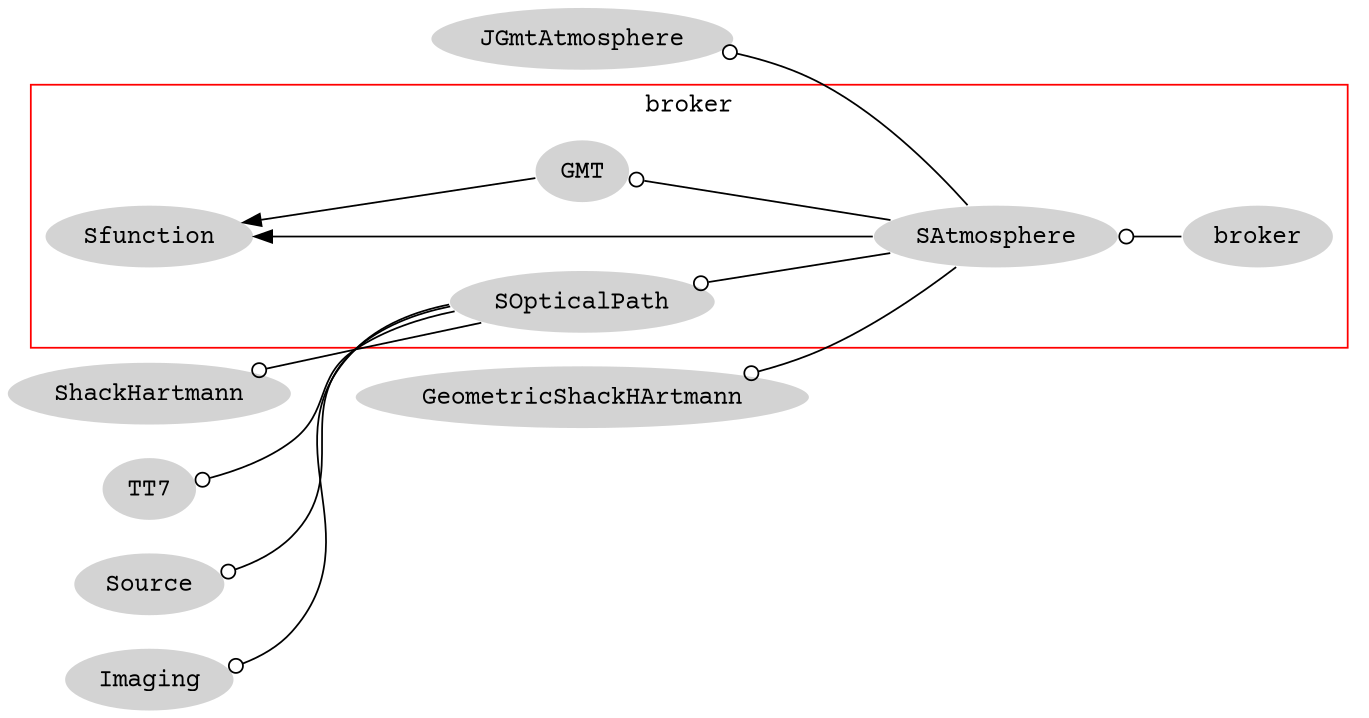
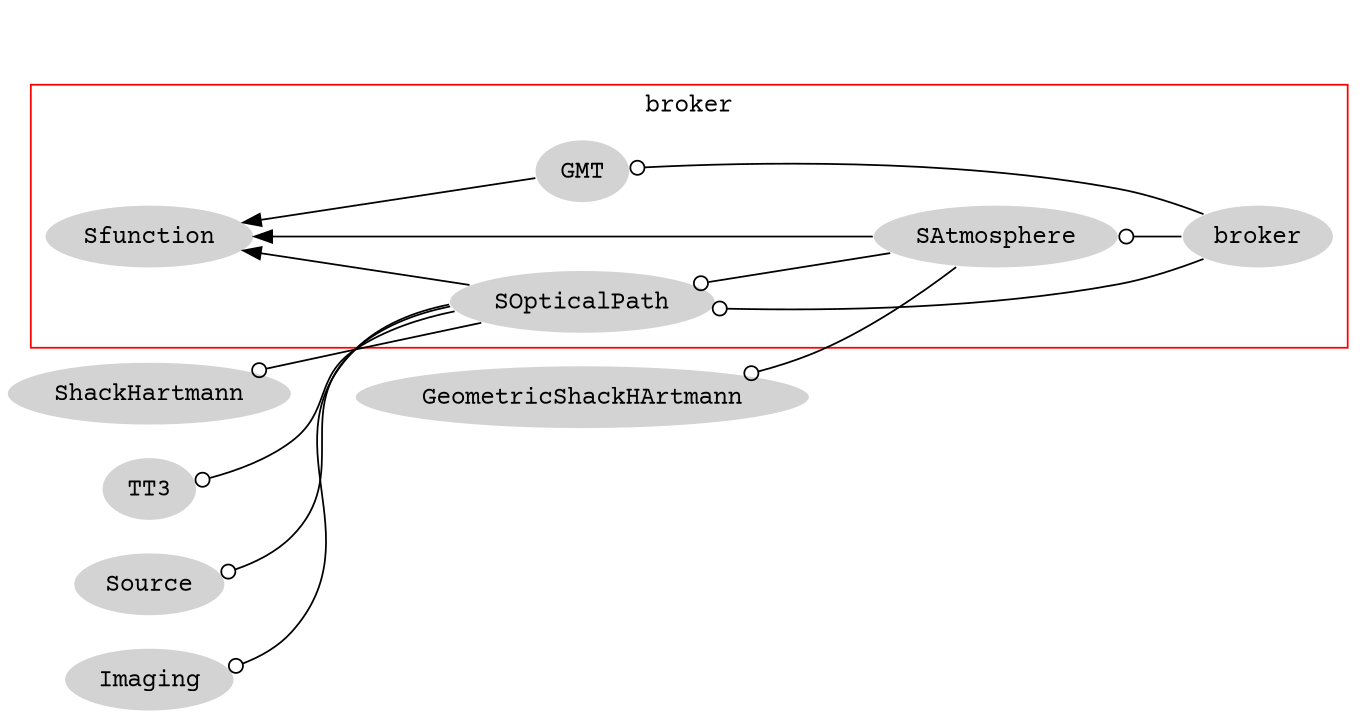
node "JGmtAtmosphere": removed
edge "SAtmosphere" -> "GMT": now "broker" -> "GMT"
edge "SOpticalPath" -> "Sfunction": added
edge "broker" -> "SOpticalPath": added
node "TT7": label "TT7" -> "TT3"
